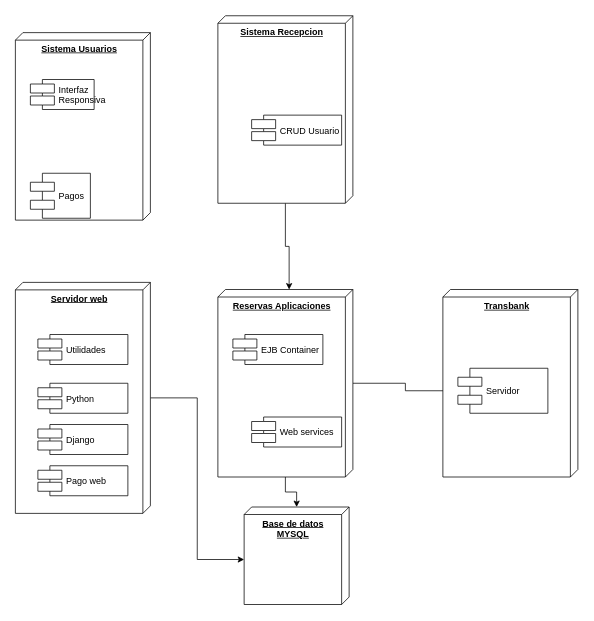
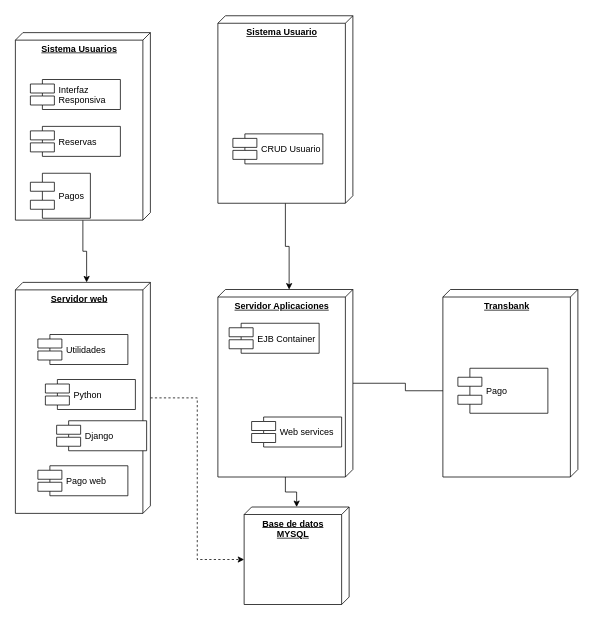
node "Sistema Recepcion": label "Sistema Recepcion" -> "Sistema Usuario"
node "Interfaz Responsiva": size 64x30 -> 90x30
node "CRUD Usuario": moved (297, 130) -> (278, 149)
node "Reservas": added
edge "Sistema Usuarios" -> "Servidor web": added
node "Reservas Aplicaciones": label "Reservas Aplicaciones" -> "Servidor Aplicaciones"
node "EJB Container": moved (278, 350) -> (274, 338)
node "Servidor": label "Servidor" -> "Pago"
node "Python": moved (83, 398) -> (90, 395)
node "Django": moved (83, 440) -> (102, 436)
edge "Servidor web" -> "Base de datos MYSQL": style solid -> dashed
